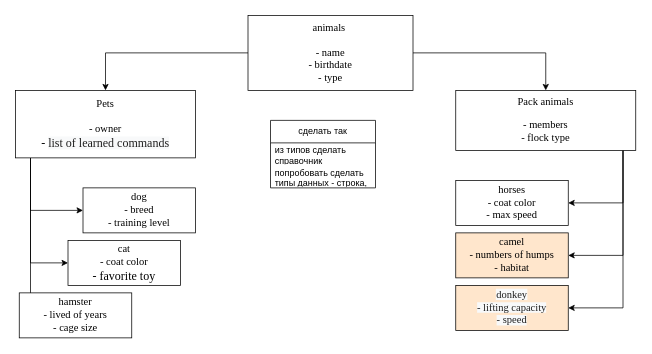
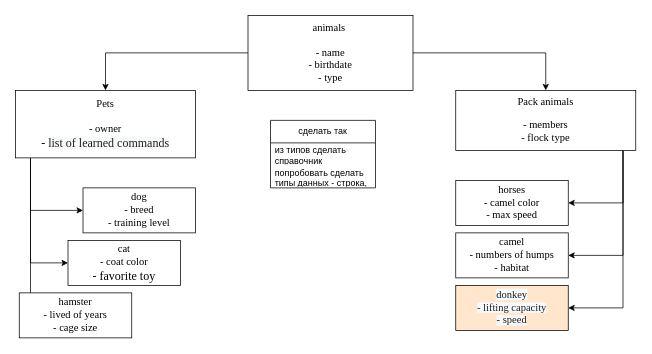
node "horses - coat color - max speed": label "horses - coat color - max speed" -> "horses - camel color - max speed"
node "camel - numbers of humps - habitat": fillcolor #ffe6cc -> #ffffff
